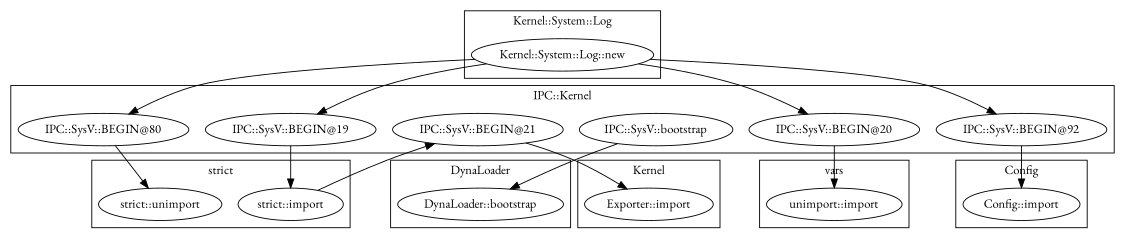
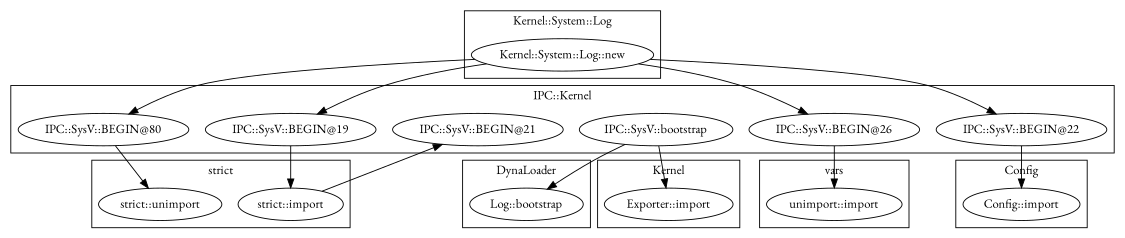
node "IPC::SysV::BEGIN@20": label "IPC::SysV::BEGIN@20" -> "IPC::SysV::BEGIN@26"
node "IPC::SysV::BEGIN@92": label "IPC::SysV::BEGIN@92" -> "IPC::SysV::BEGIN@22"
edge "IPC::SysV::BEGIN@21" -> "Exporter::import": now "IPC::SysV::bootstrap" -> "Exporter::import"
node "DynaLoader::bootstrap": label "DynaLoader::bootstrap" -> "Log::bootstrap"
